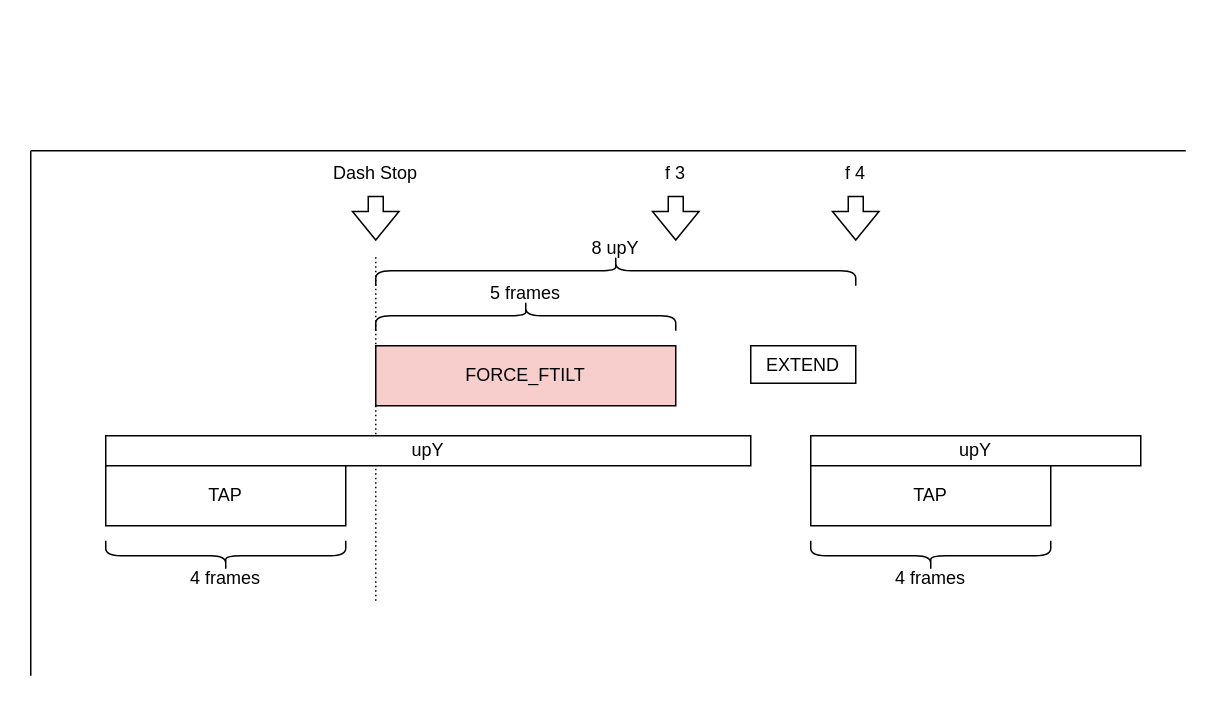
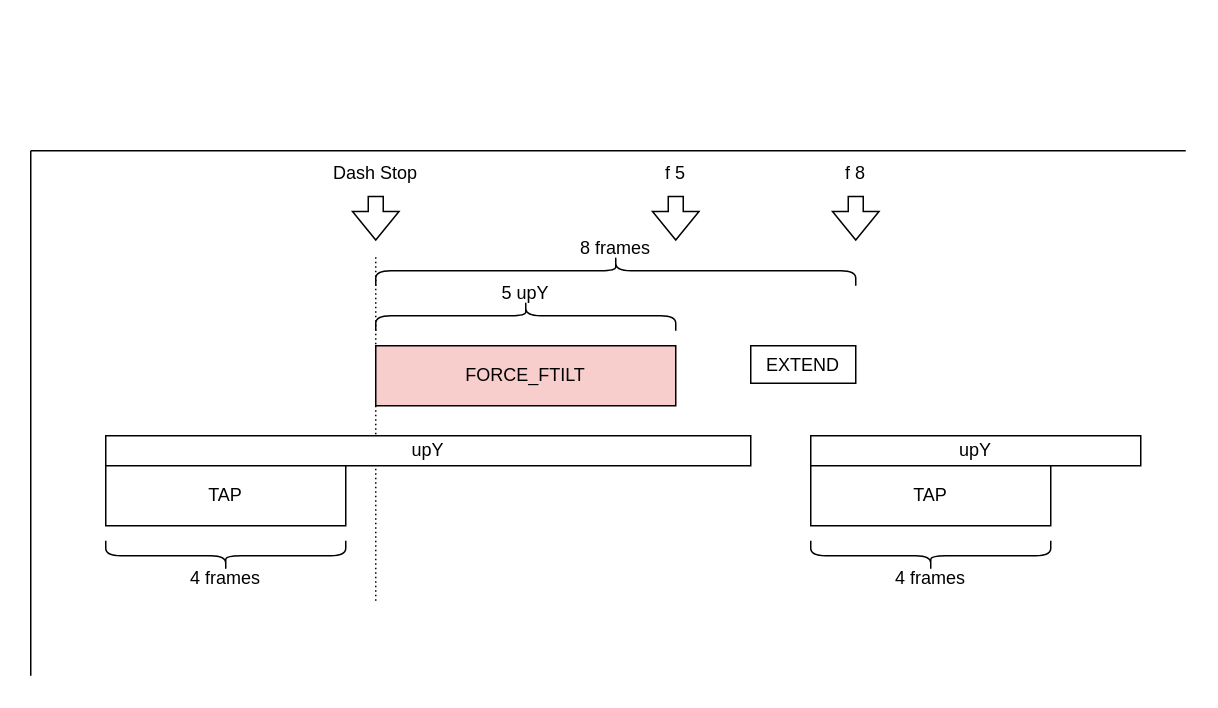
node "f 3": label "f 3" -> "f 5"
node "f 4": label "f 4" -> "f 8"
node "8 upY": label "8 upY" -> "8 frames"
node "5 frames": label "5 frames" -> "5 upY"
